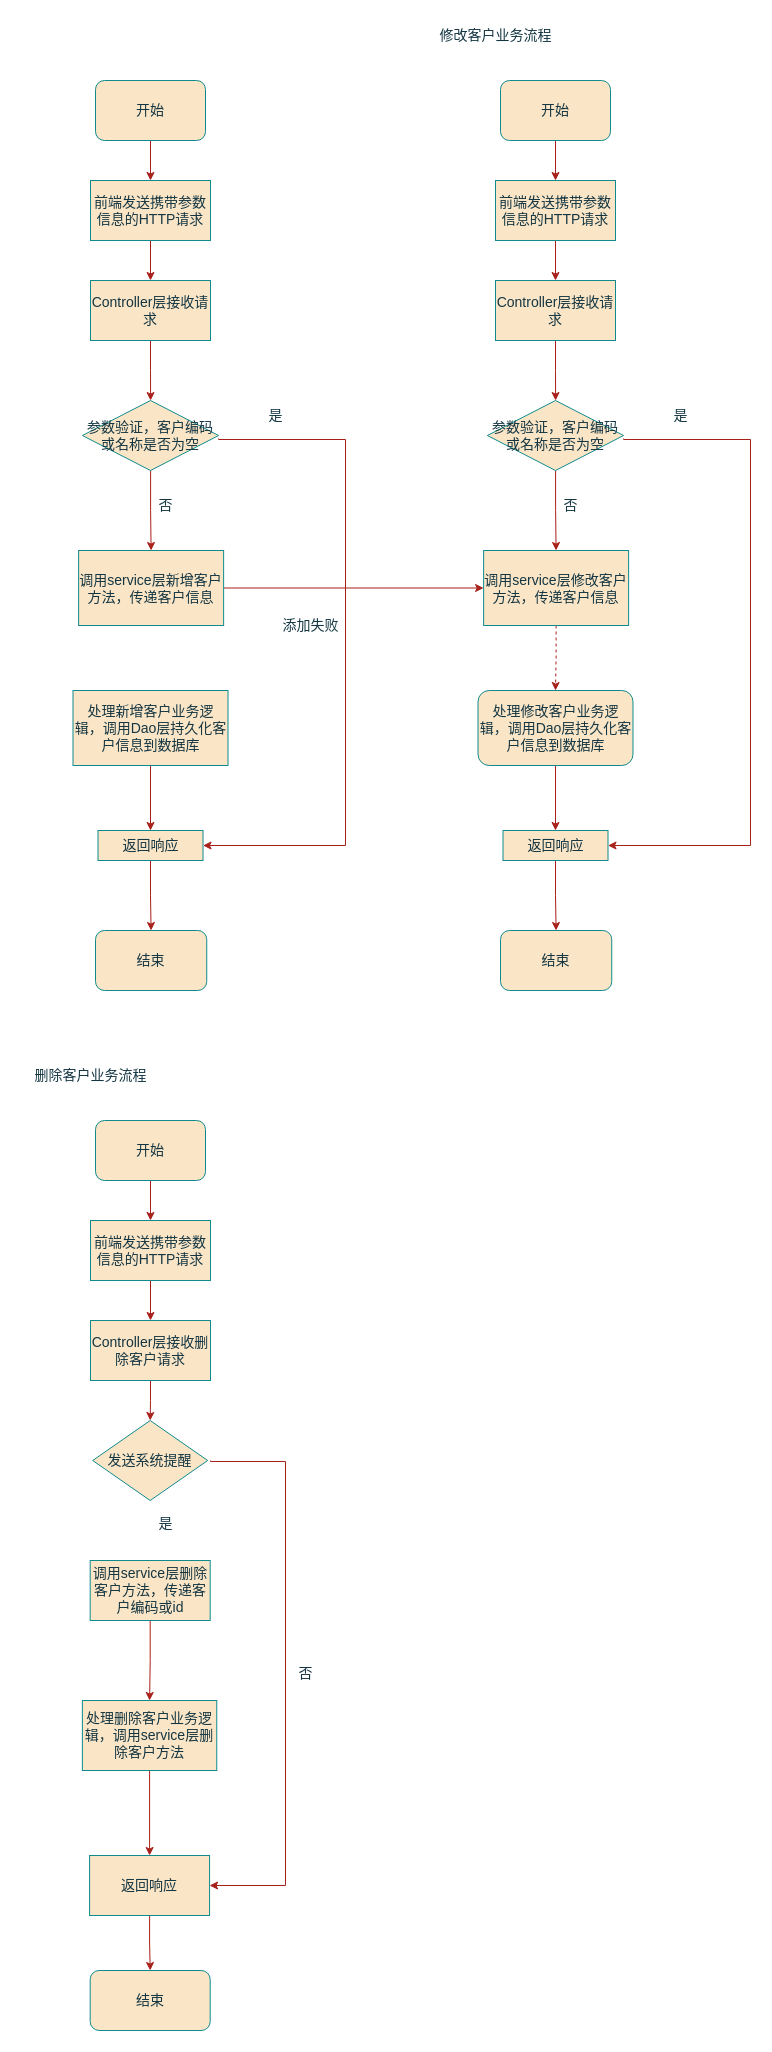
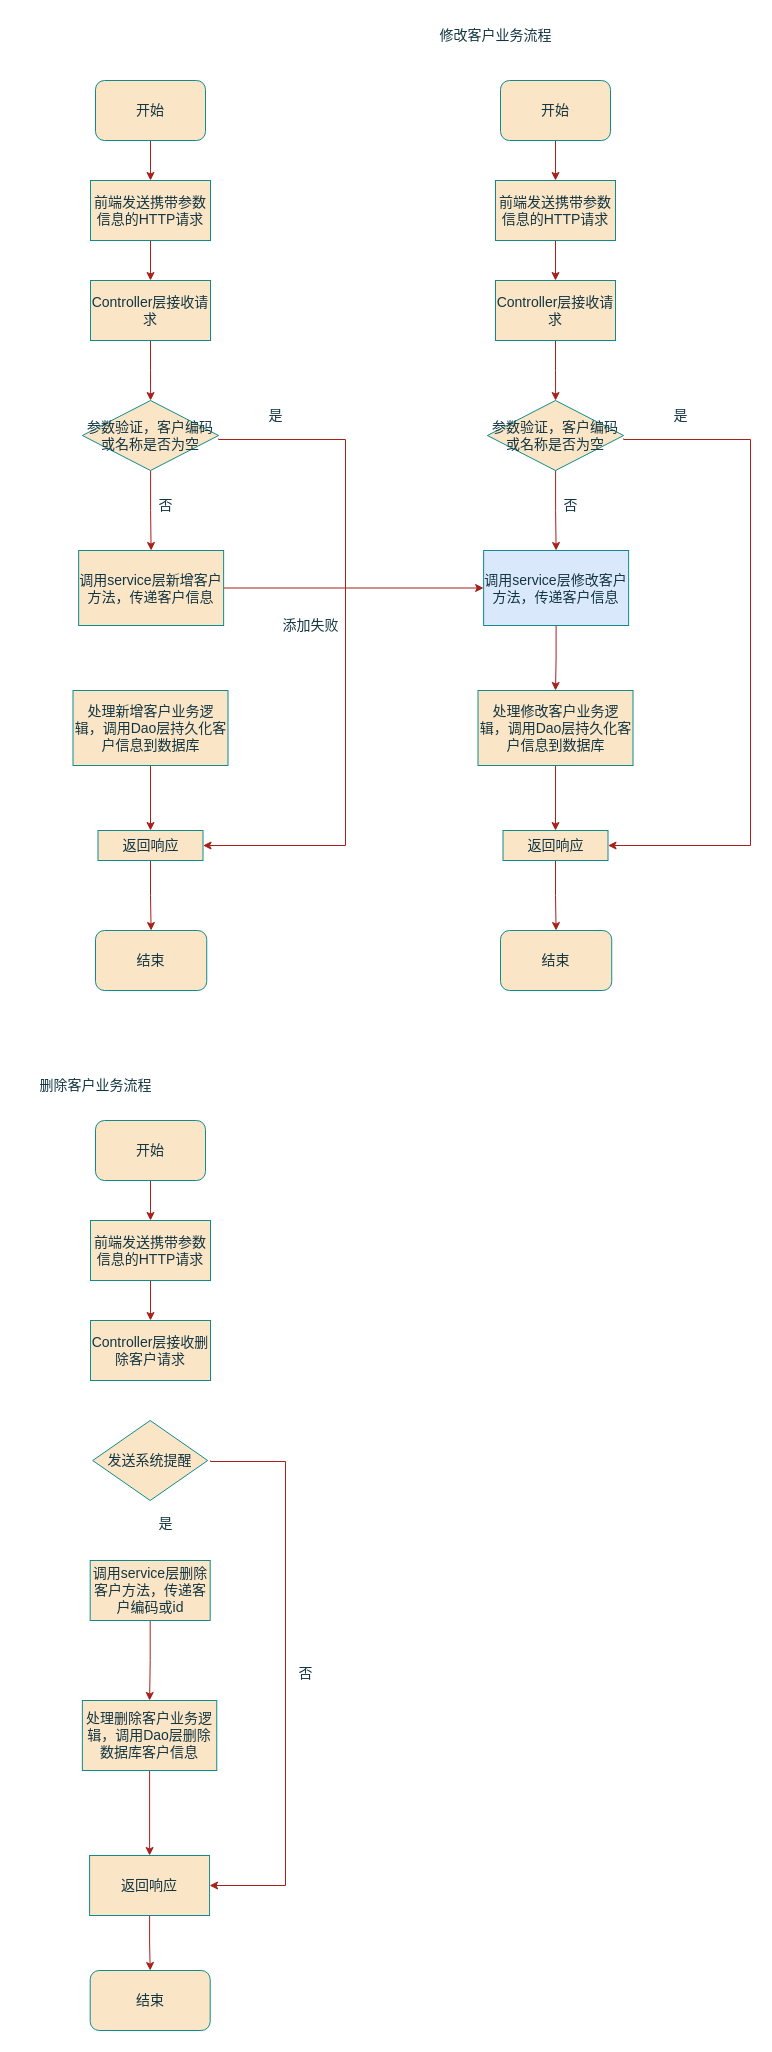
node "调用service层修改客户方法，传递客户信息": fillcolor #fae5c7 -> #dae8fc
edge "调用service层修改客户方法，传递客户信息" -> "处理修改客户业务逻辑，调用Dao层持久化客户信息到数据库": style dashed -> solid
node "处理修改客户业务逻辑，调用Dao层持久化客户信息到数据库": shape rounded rectangle -> rectangle
node "删除客户业务流程": moved (91, 1076) -> (96, 1086)
edge "Controller层接收删除客户请求" -> "发送系统提醒": removed
node "处理删除客户业务逻辑，调用service层删除客户方法": label "处理删除客户业务逻辑，调用service层删除客户方法" -> "处理删除客户业务逻辑，调用Dao层删除数据库客户信息"
